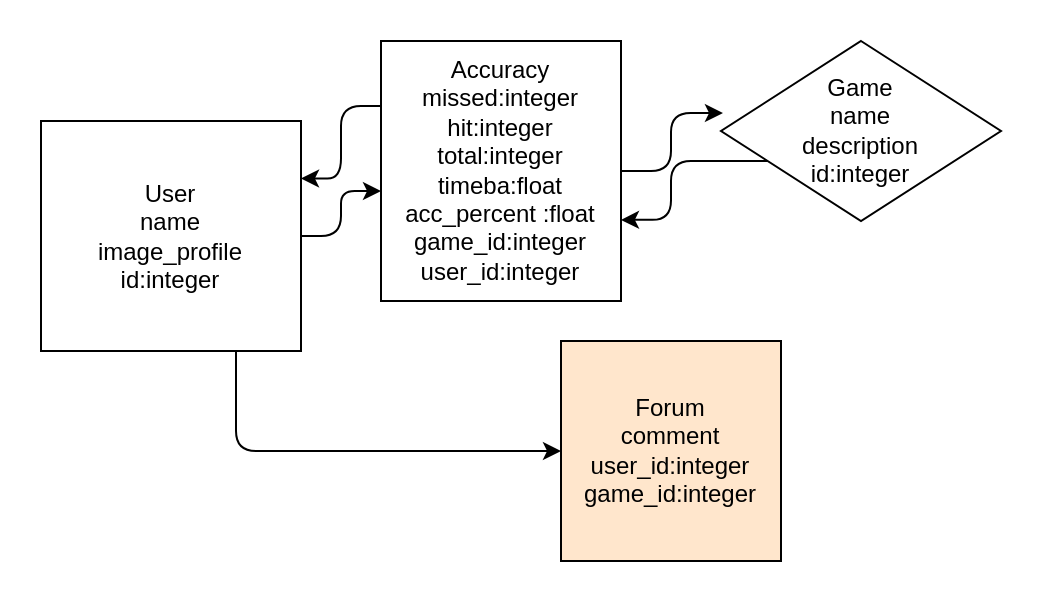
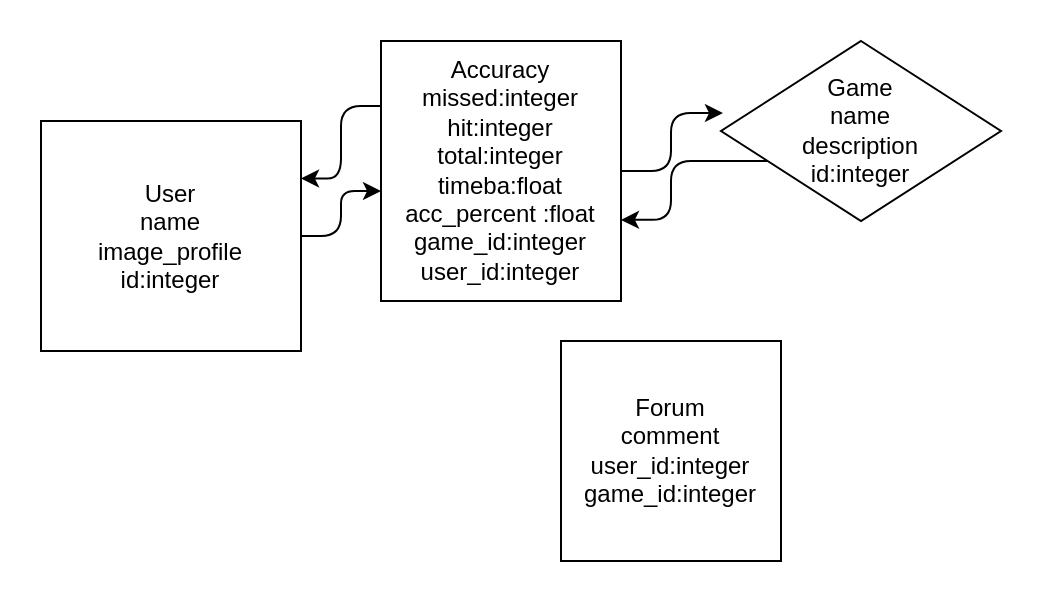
edge "User name image_profile id:integer" -> "Forum comment user_id:integer game_id:integer": removed
node "Forum comment user_id:integer game_id:integer": fillcolor #ffe6cc -> #ffffff
